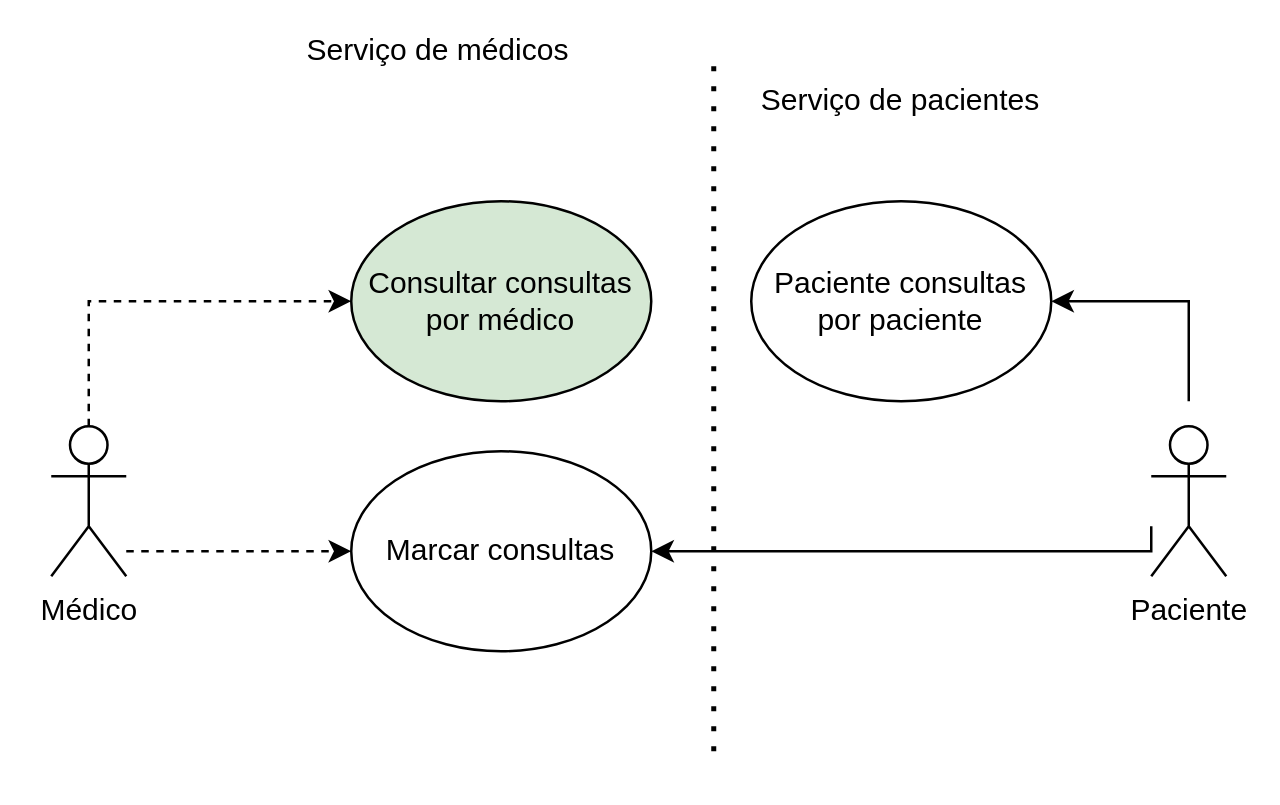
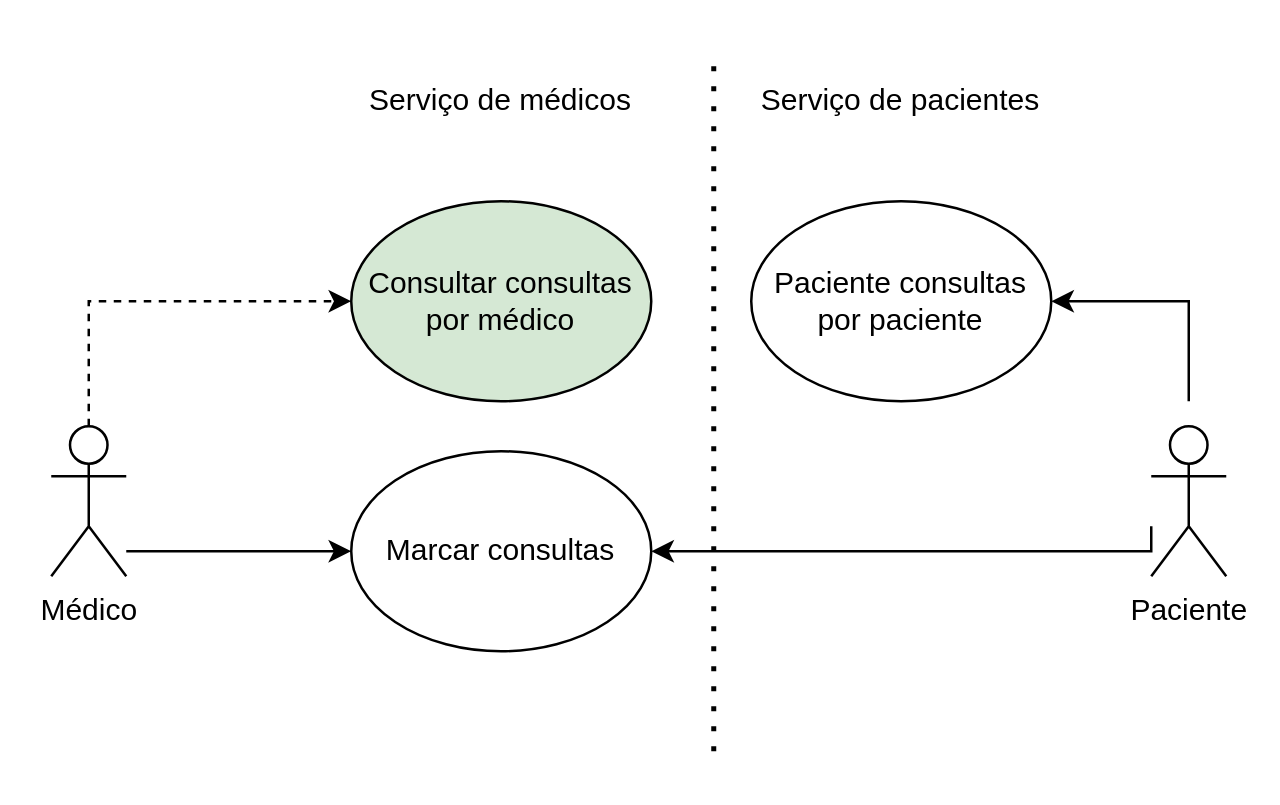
node "Serviço de médicos": moved (439, 51) -> (501, 101)
edge "Médico" -> "Marcar consultas": style dashed -> solid
